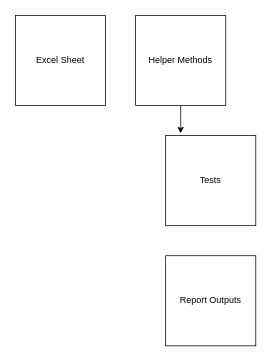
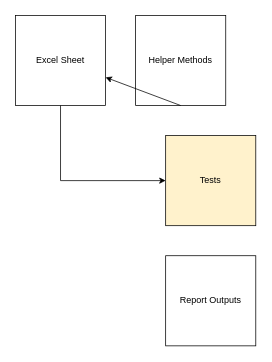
edge "Helper Methods" -> "Tests": now "Helper Methods" -> "Excel Sheet"
edge "Excel Sheet" -> "Tests": added
node "Tests": fillcolor #ffffff -> #fff2cc
